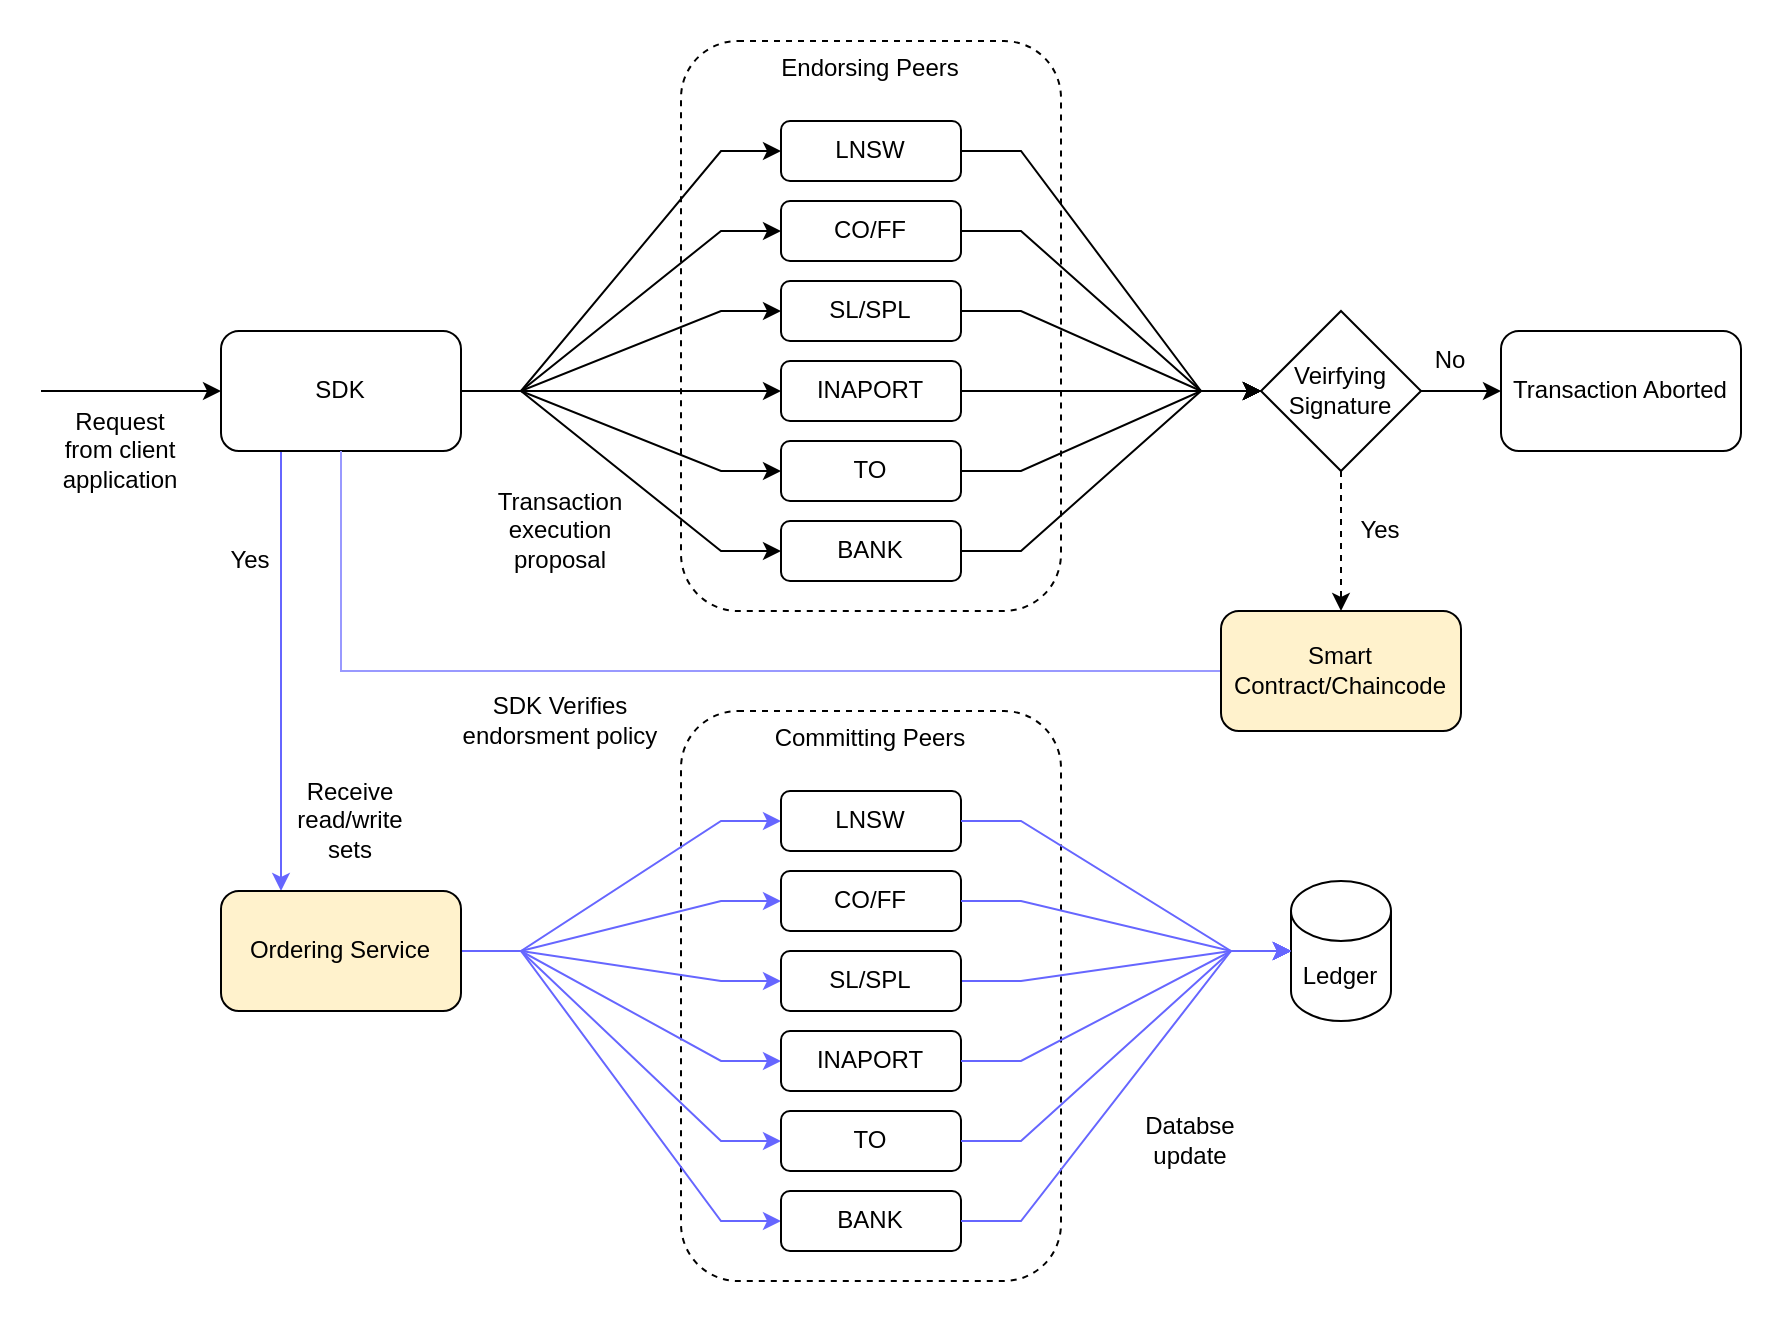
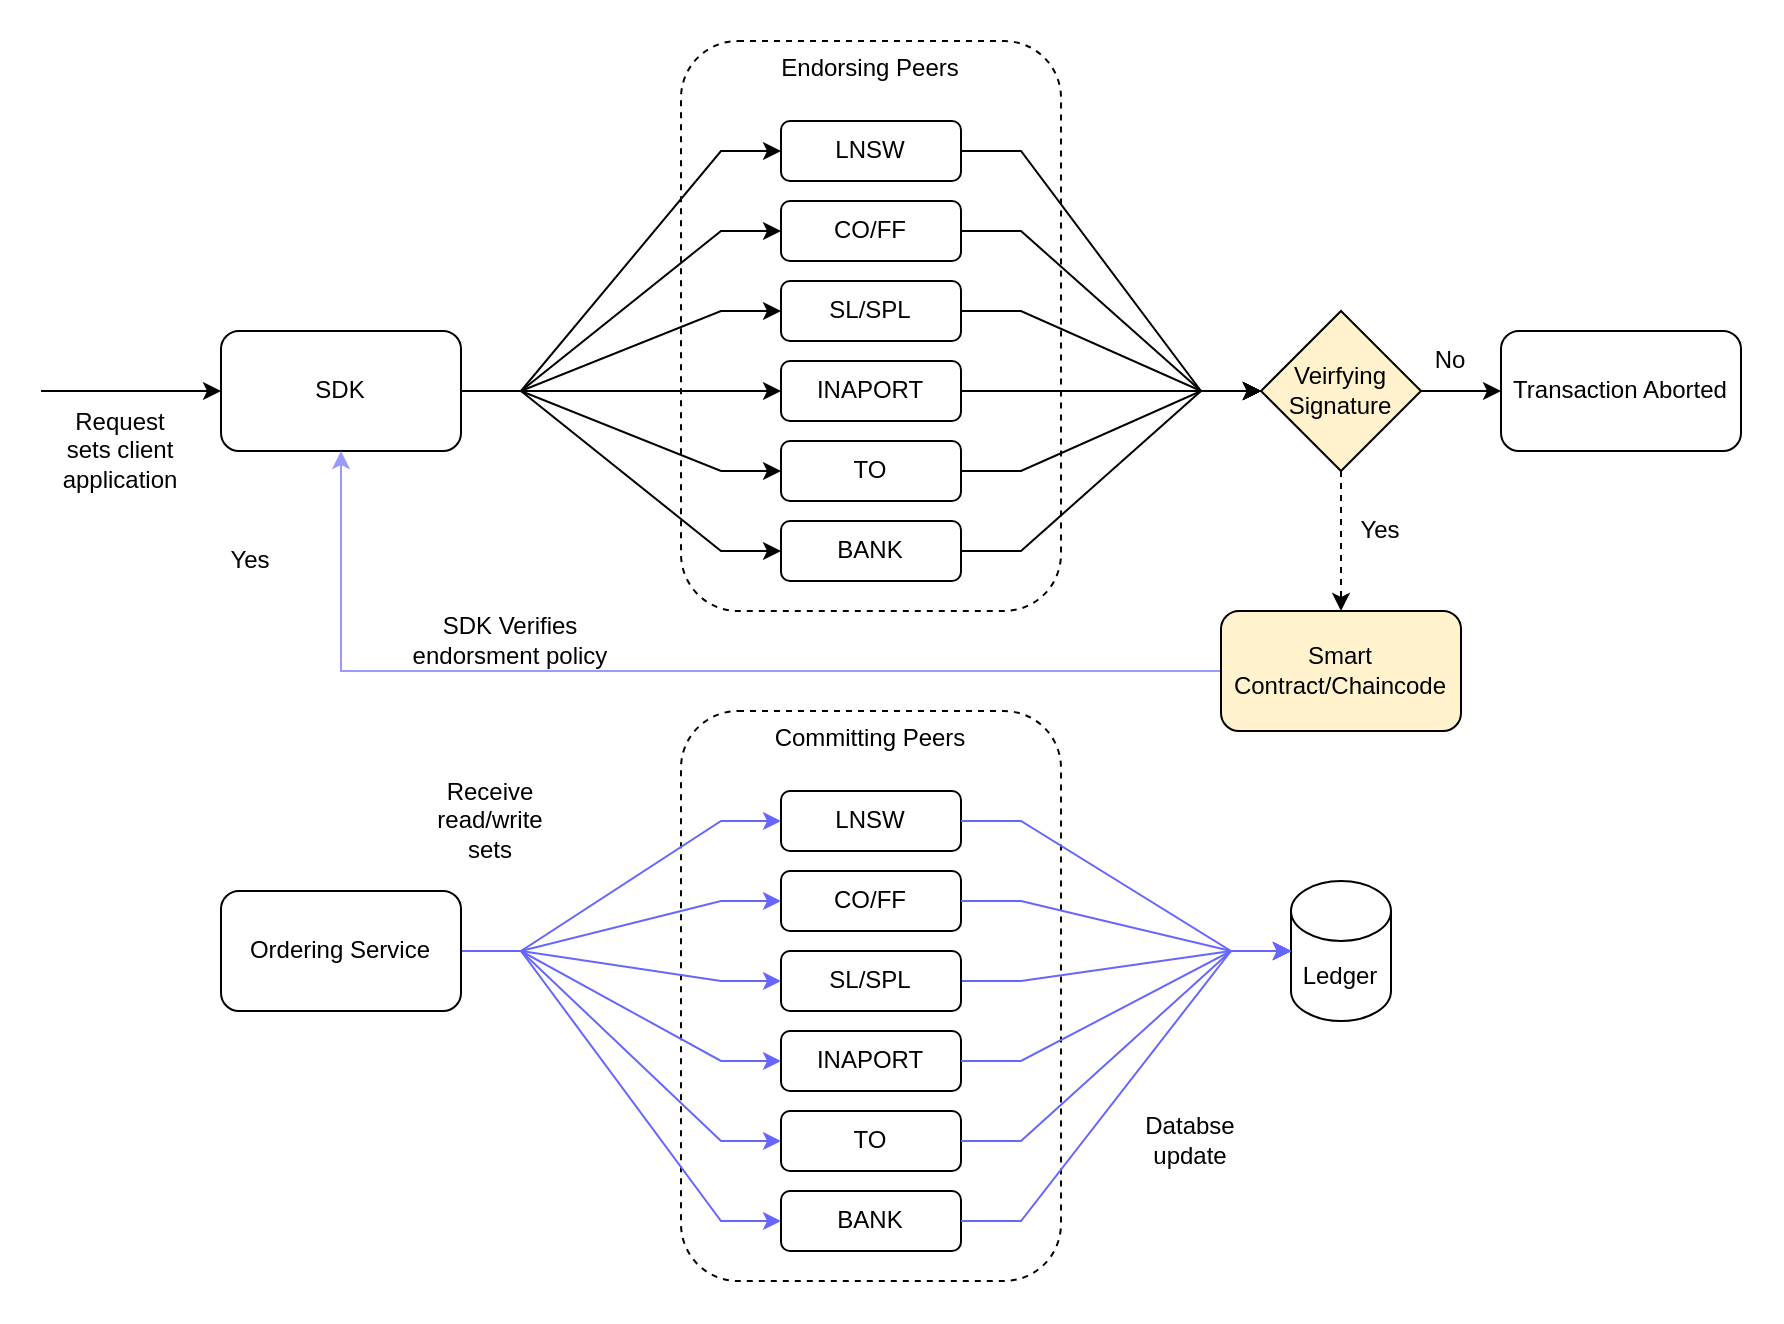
node "Veirfying Signature": fillcolor #ffffff -> #fff2cc
node "Request from client application": label "Request from client application" -> "Request sets client application"
edge "SDK" -- "Smart Contract/Chaincode": arrowhead none -> classic
node "Transaction execution proposal": removed
edge "SDK" -> "Ordering Service": removed
node "SDK Verifies endorsment policy": moved (561, 721) -> (511, 641)
node "Receive read/write sets": moved (351, 821) -> (491, 821)
node "Ordering Service": fillcolor #fff2cc -> #ffffff
